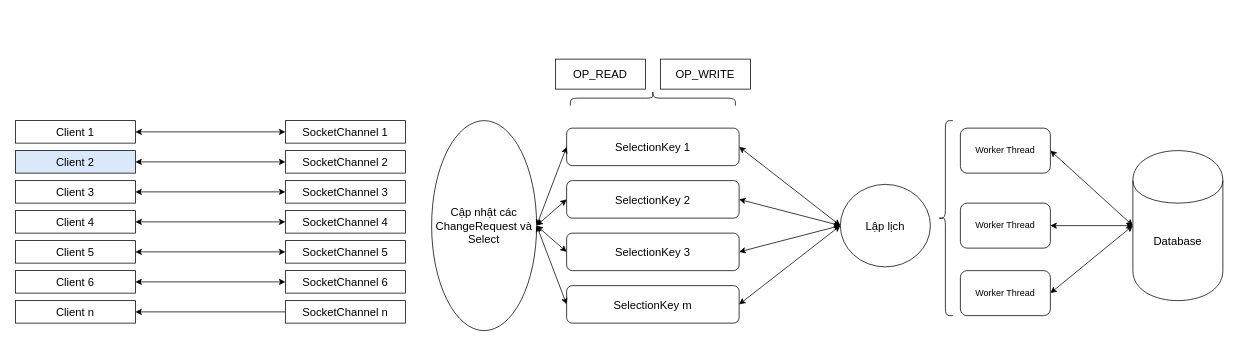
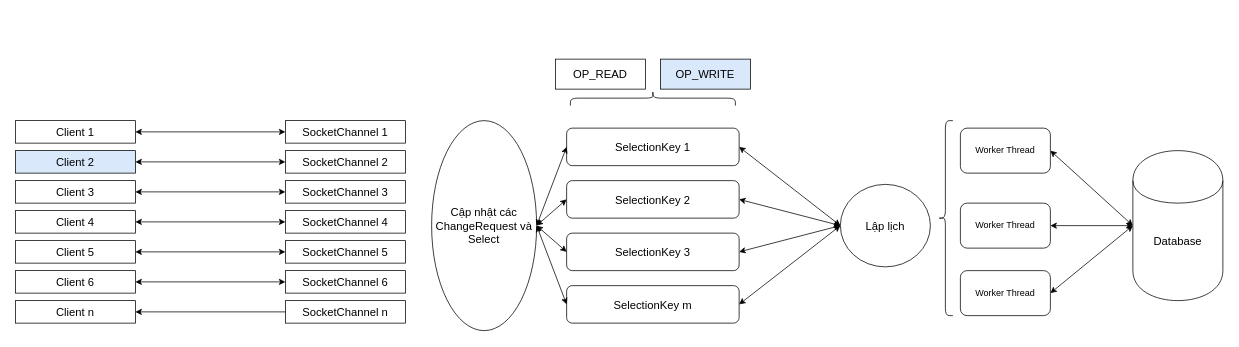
node "OP_WRITE": fillcolor #ffffff -> #dae8fc
